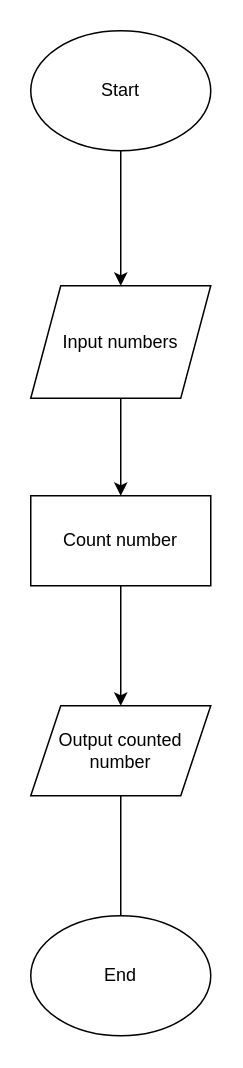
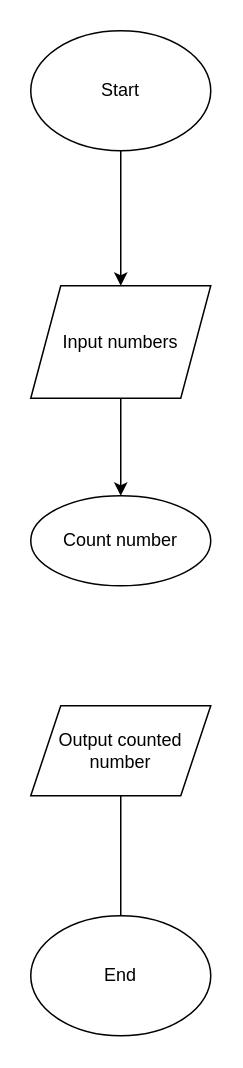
node "Count number": shape rectangle -> ellipse
edge "Count number" -> "Output counted number": removed
